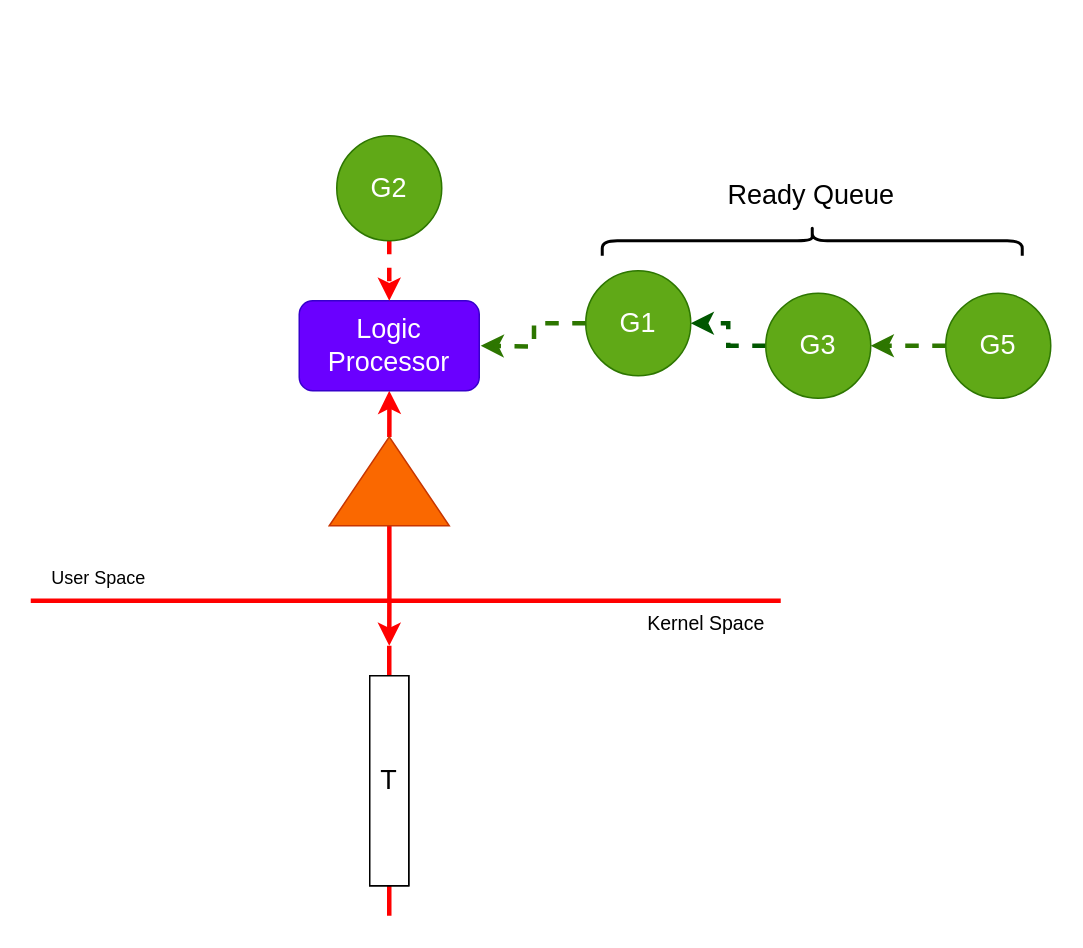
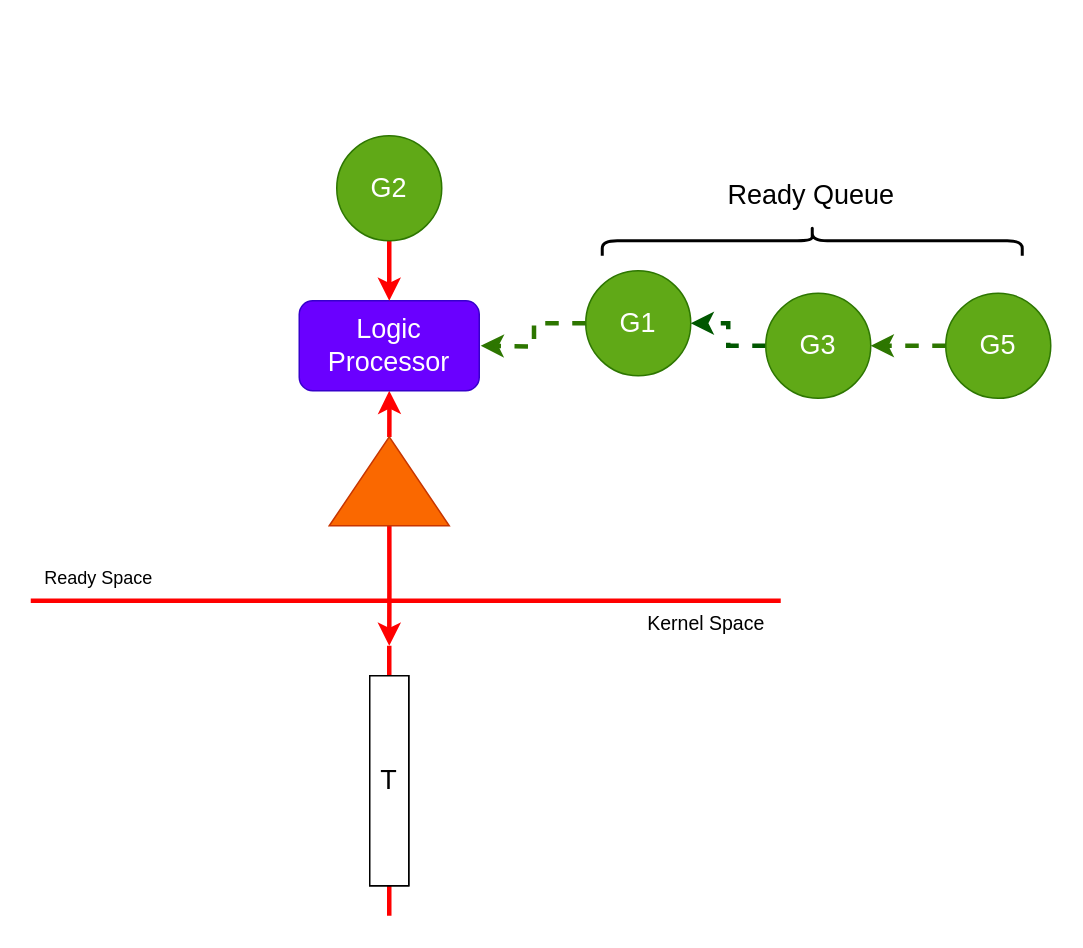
edge "G2" -> "Logic Processor": style dashed -> solid
node "User Space": label "User Space" -> "Ready Space"
